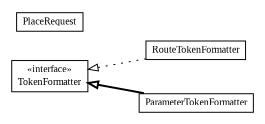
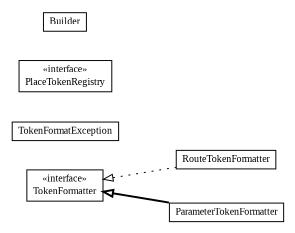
node "PlaceRequest": removed
node "Builder": added
node "PlaceTokenRegistry": added
node "TokenFormatException": added
